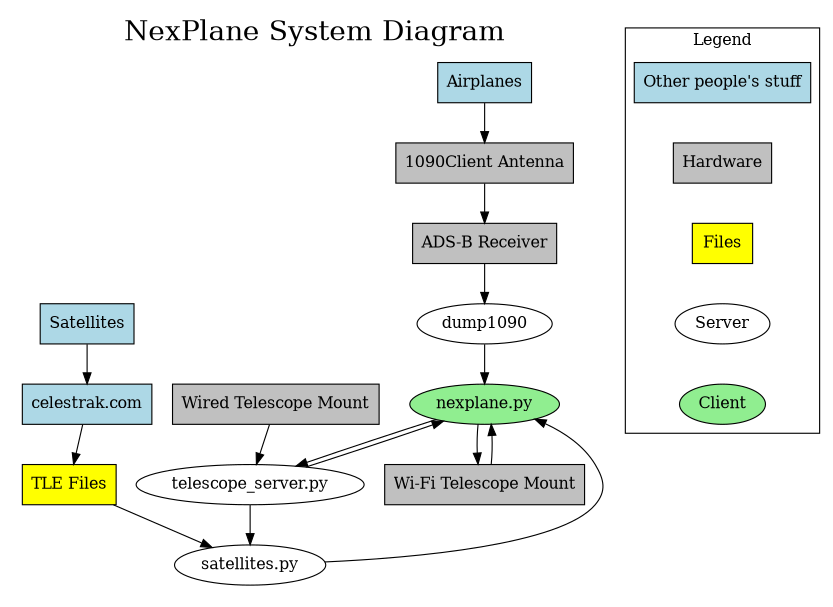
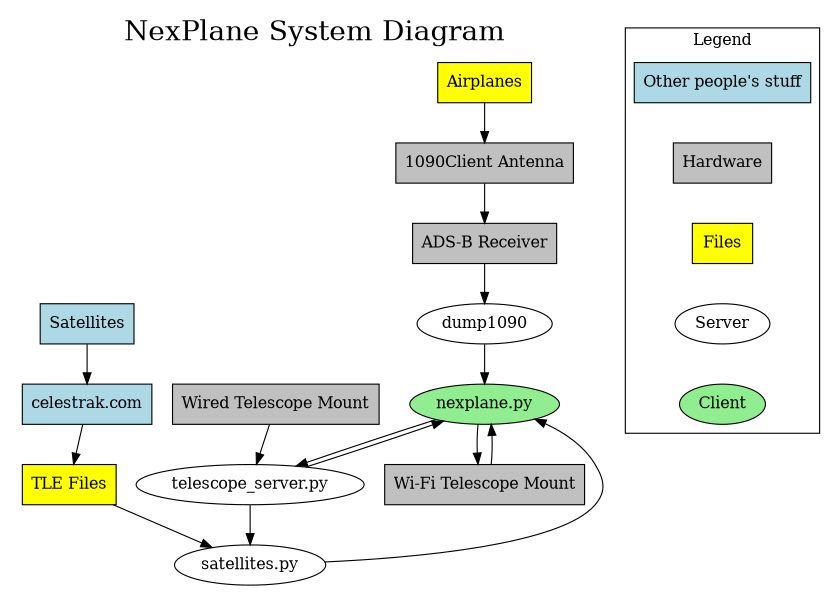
node "Airplanes": fillcolor lightblue -> yellow
